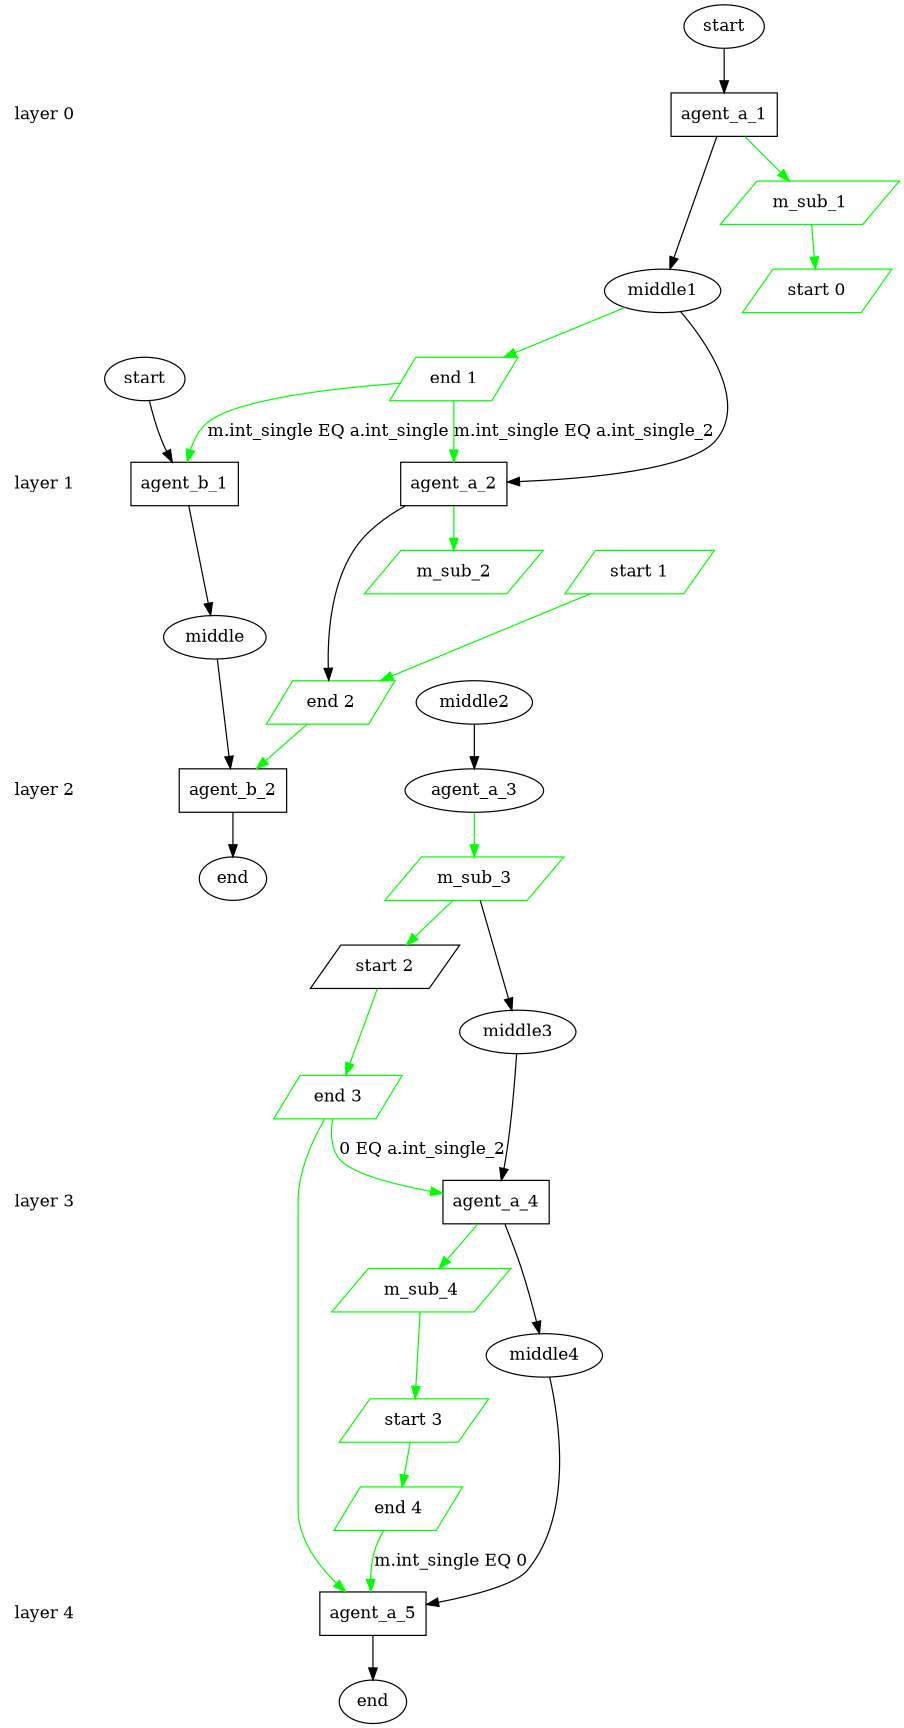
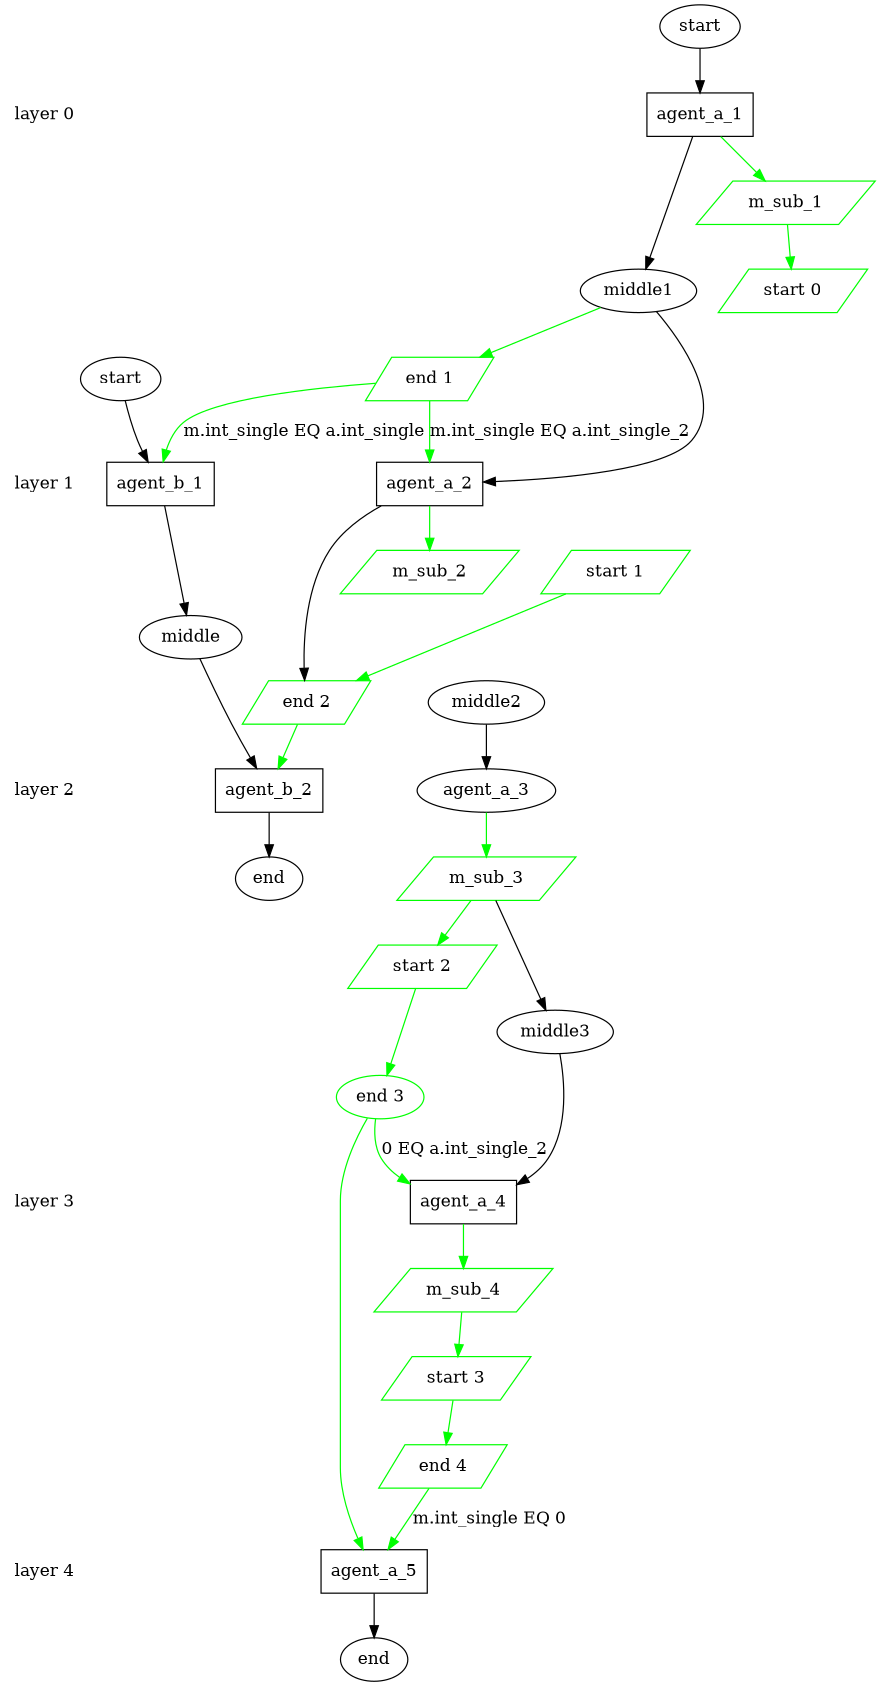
node "start 2": color black -> #00ff00
node "end 3": shape parallelogram -> ellipse
node "middle4": removed
